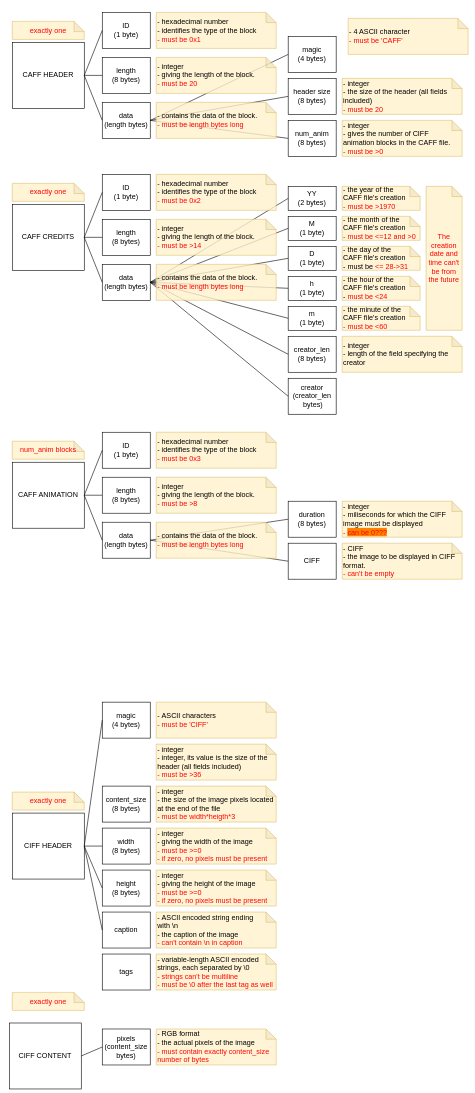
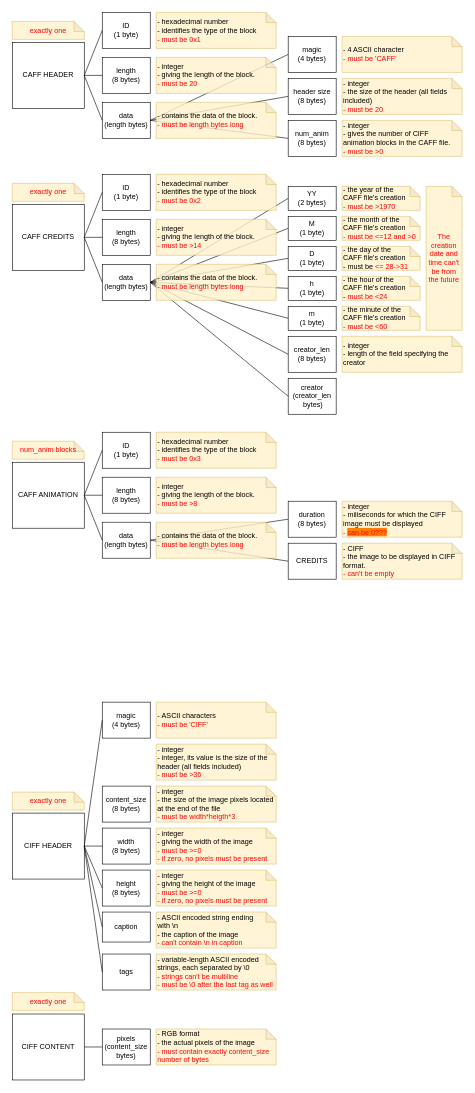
node "- 4 ASCII character - must be 'CAFF'": moved (408, 36) -> (402, 54)
node "CIFF": label "CIFF" -> "CREDITS"
edge "CIFF HEADER" -- "tags": added
node "caption": size 48x36 -> 48x30
node "CIFF CONTENT": moved (45, 1056) -> (48, 1047)
